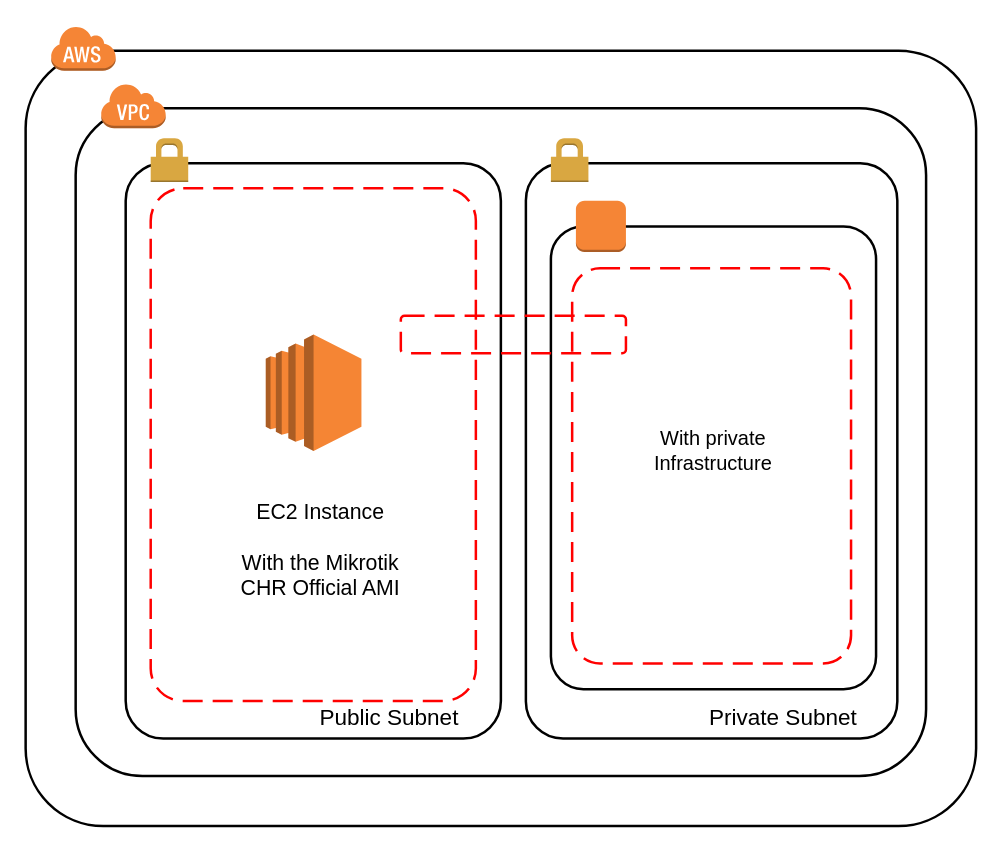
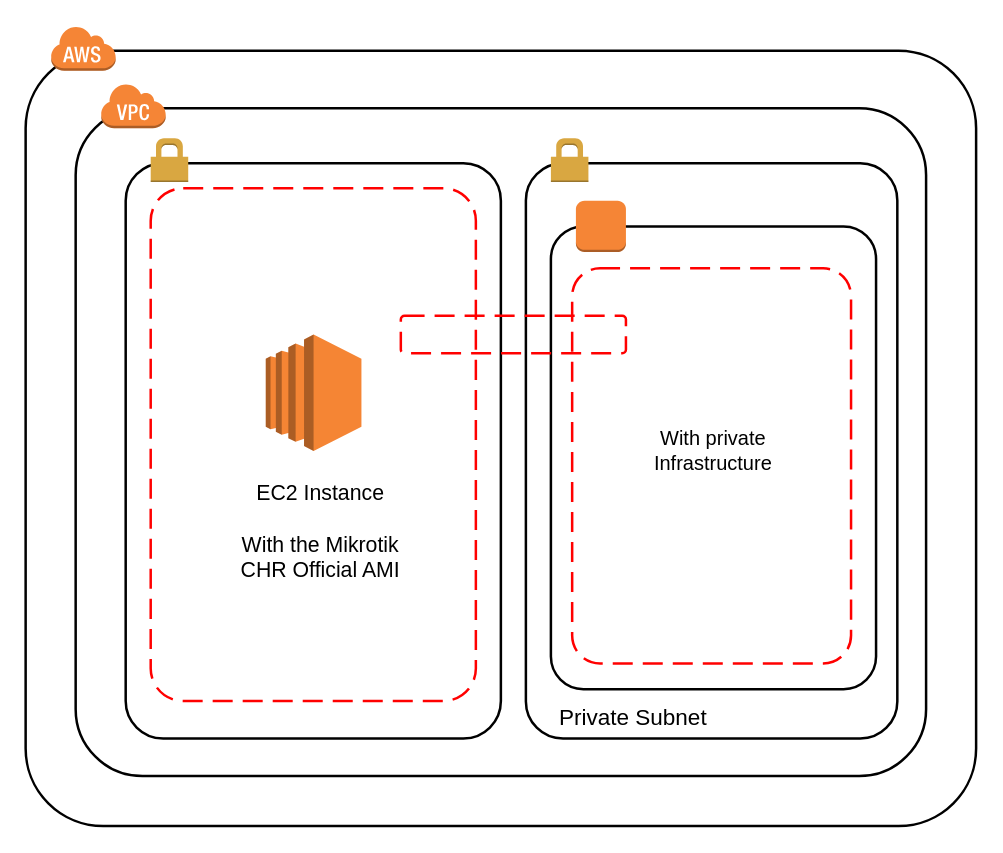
node "EC2 Instance With the Mikrotik CHR Official AMI": moved (321, 551) -> (321, 532)
node "Public Subnet": removed
node "Private Subnet": moved (783, 718) -> (633, 718)
